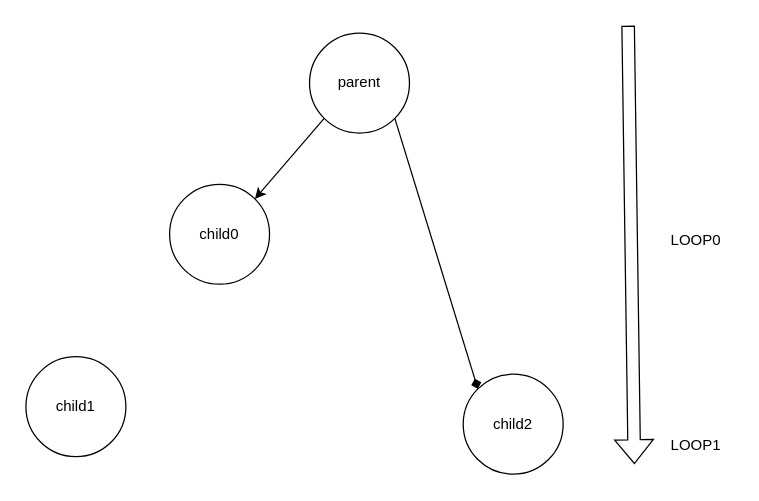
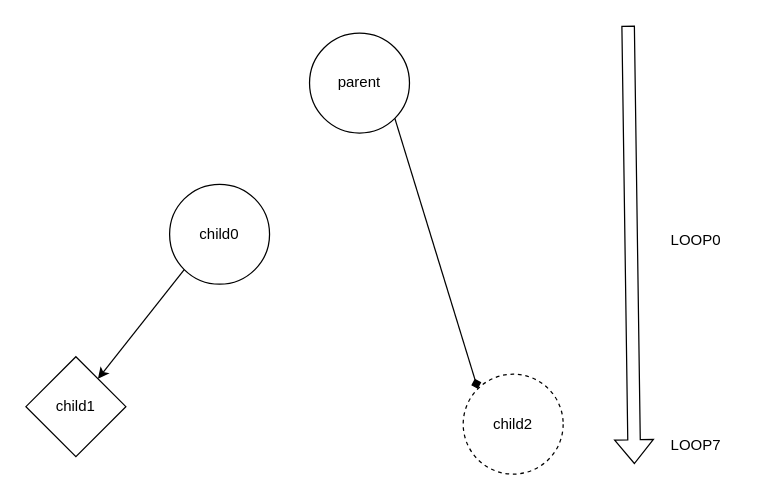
edge "parent" -> "child0": removed
edge "child0" -> "child1": added
node "child1": shape ellipse -> diamond
node "child2": style solid -> dashed
node "LOOP1": label "LOOP1" -> "LOOP7"
